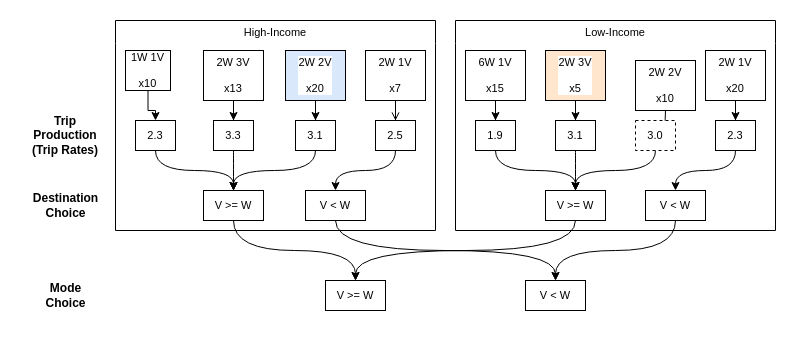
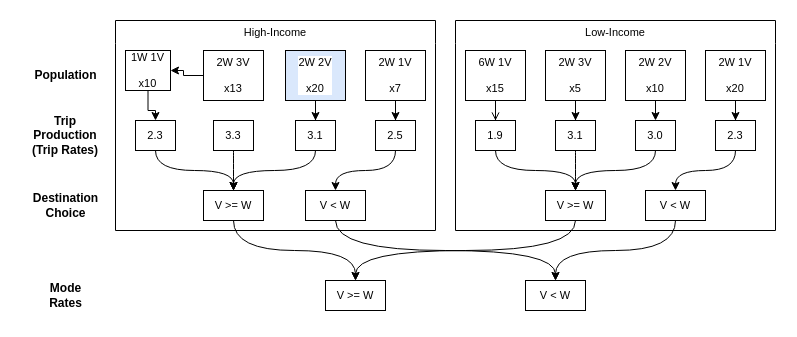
node "Population": added
node "2W 3V x5": fillcolor #ffe6cc -> #ffffff
node "2W 2V x10": moved (666, 86) -> (656, 76)
edge "6W 1V x15" -> "1.9": arrowhead classic -> open
edge "2W 1V x7" -> "2.5": arrowhead open -> classic
edge "2W 3V x13" -> "3.3": now "2W 3V x13" -> "1W 1V x10"
node "3.0": style dashed -> solid
node "Mode Choice": label "Mode Choice" -> "Mode Rates"
